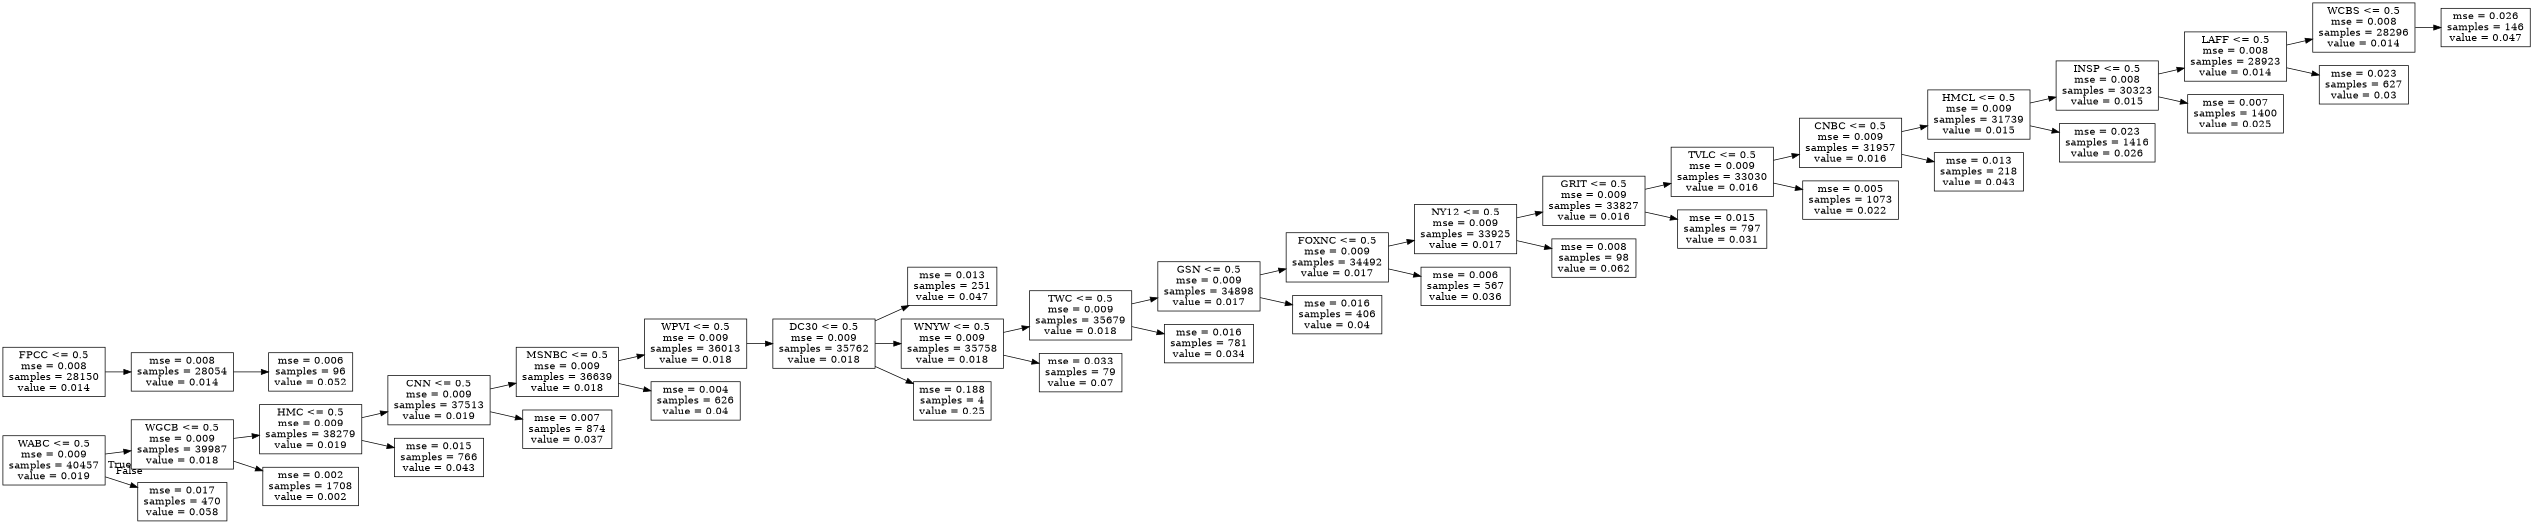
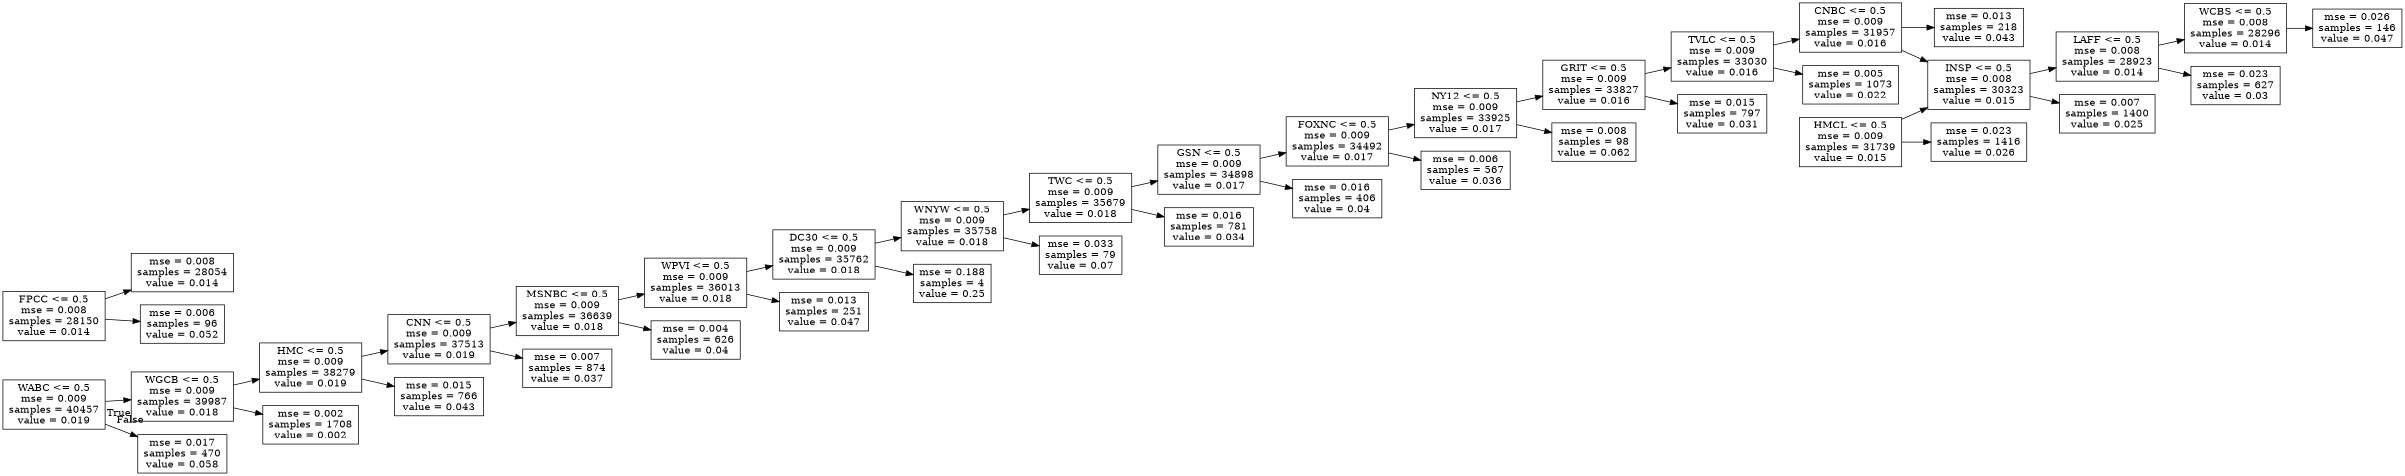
edge "CNBC <= 0.5 mse = 0.009 samples = 31957 value = 0.016" -> "HMCL <= 0.5 mse = 0.009 samples = 31739 value = 0.015": now "CNBC <= 0.5 mse = 0.009 samples = 31957 value = 0.016" -> "INSP <= 0.5 mse = 0.008 samples = 30323 value = 0.015"
edge "DC30 <= 0.5 mse = 0.009 samples = 35762 value = 0.018" -> "mse = 0.013 samples = 251 value = 0.047": now "WPVI <= 0.5 mse = 0.009 samples = 36013 value = 0.018" -> "mse = 0.013 samples = 251 value = 0.047"
edge "mse = 0.008 samples = 28054 value = 0.014" -> "mse = 0.006 samples = 96 value = 0.052": now "FPCC <= 0.5 mse = 0.008 samples = 28150 value = 0.014" -> "mse = 0.006 samples = 96 value = 0.052"
